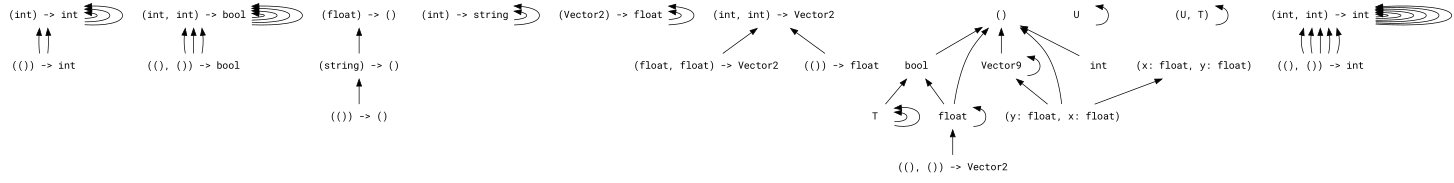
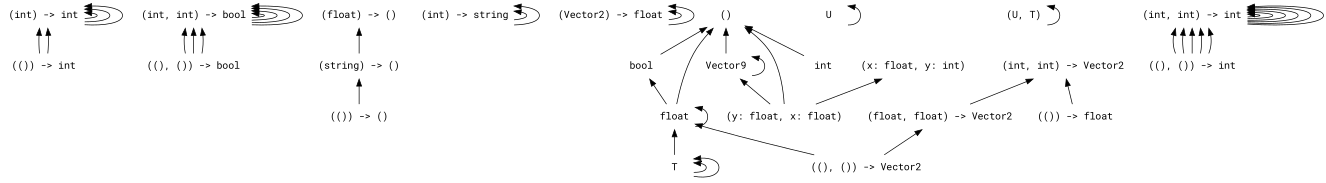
node "(x: float, y: float)": label "(x: float, y: float)" -> "(x: float, y: int)"
edge "T" -> "bool": now "T" -> "float"
edge "((), ()) -> Vector2" -> "(float, float) -> Vector2": added
